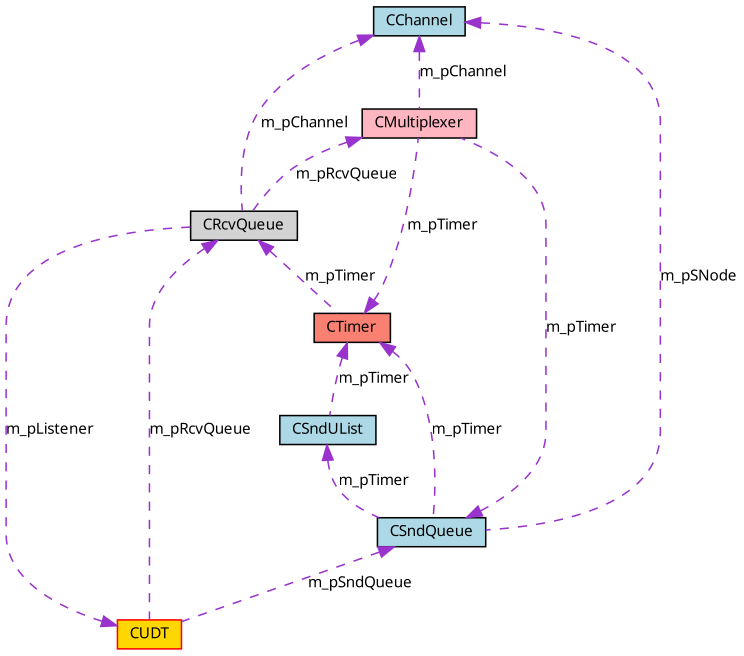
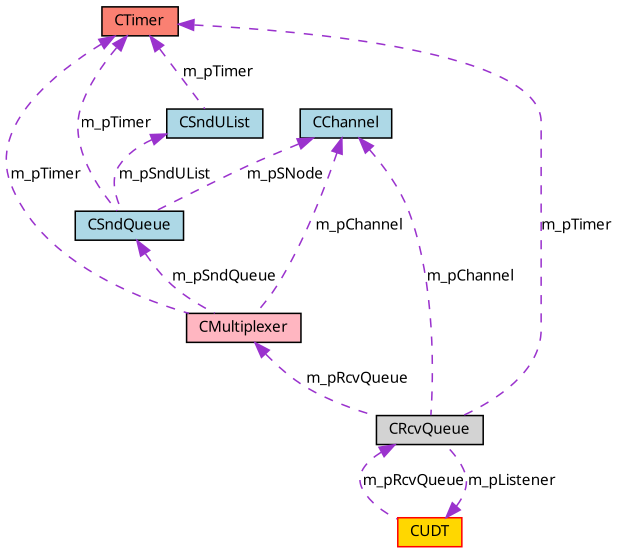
edge "CTimer" -> "CRcvQueue": reversed
edge "CMultiplexer" -> "CSndQueue": label "m_pTimer" -> "m_pSndQueue"
edge "CSndQueue" -> "CSndUList": label "m_pTimer" -> "m_pSndUList"
edge "CUDT" -> "CSndQueue": removed, label "m_pSndQueue"
